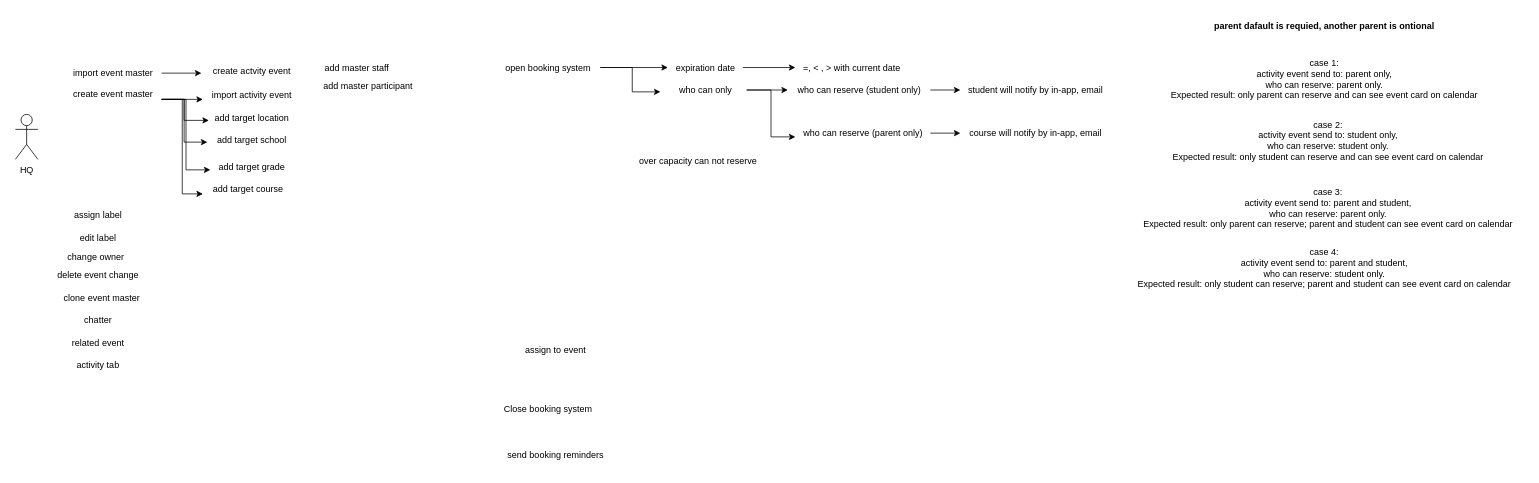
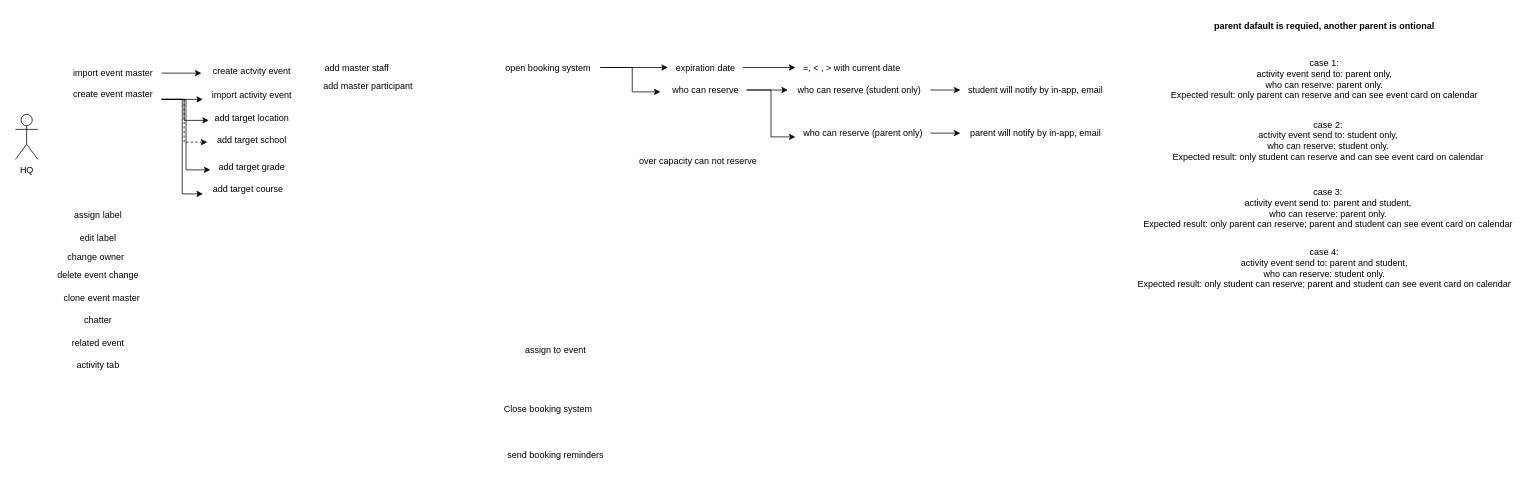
node "who can only": label "who can only" -> "who can reserve"
node "course will notify by in-app, email": label "course will notify by in-app, email" -> "parent will notify by in-app, email"
edge "create event master" -> "add target school": style solid -> dashed
